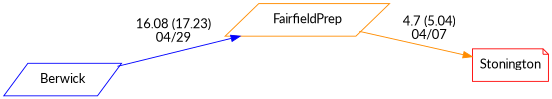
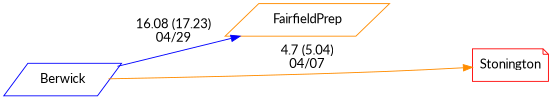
edge "FairfieldPrep" -> "Stonington": now "Berwick" -> "Stonington"
